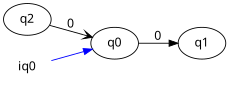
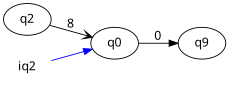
edge "q2" -> "q0": label "0" -> "8"
node "q1": label "q1" -> "q9"
node "iq0": label "iq0" -> "iq2"
